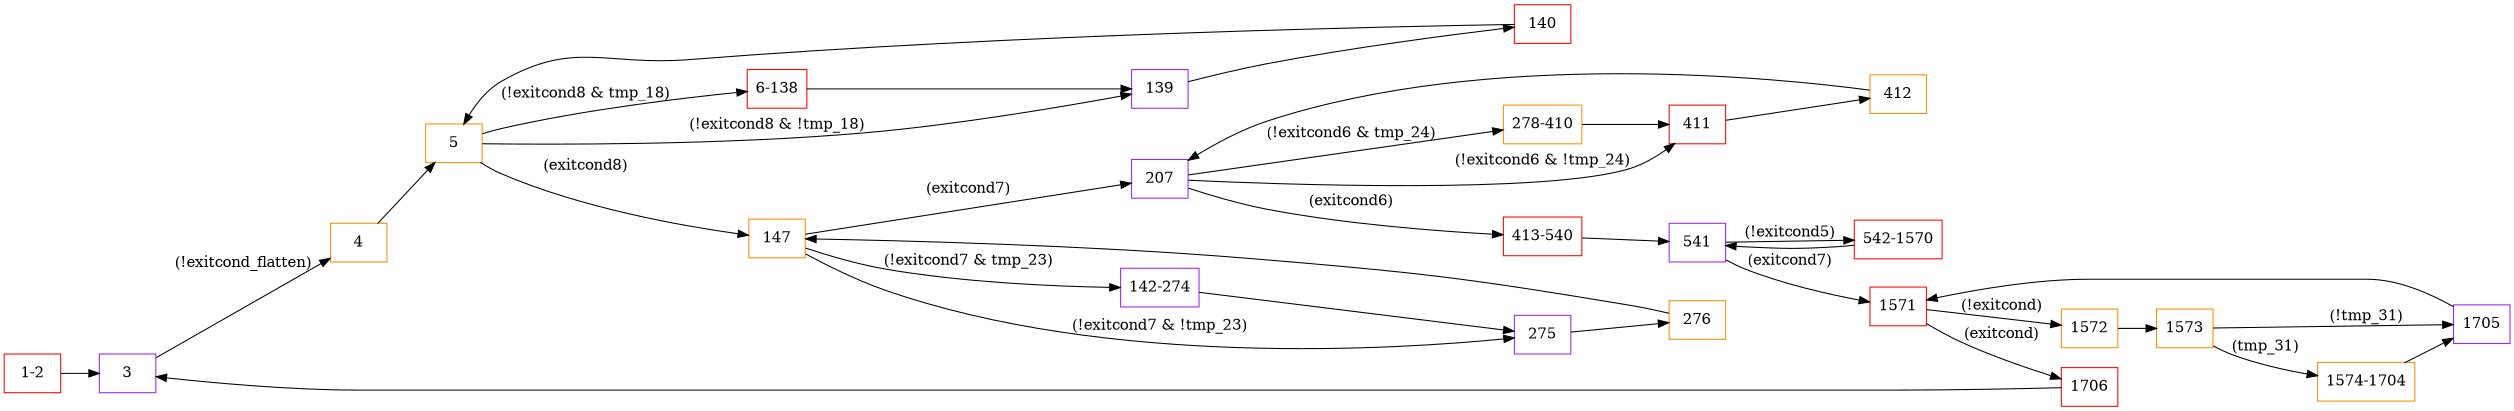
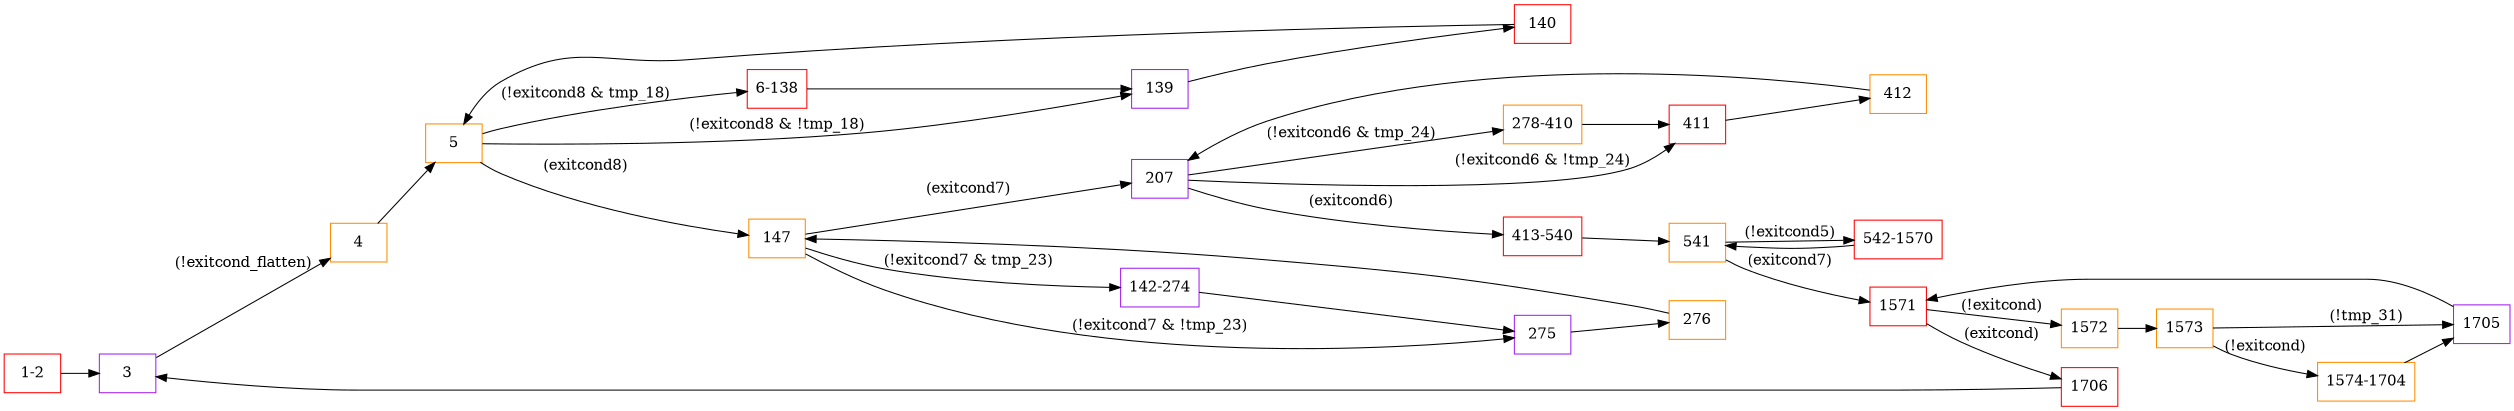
node "541": color purple -> darkorange
edge "1573" -> "1574-1704": label "(tmp_31)" -> "(!exitcond)"
